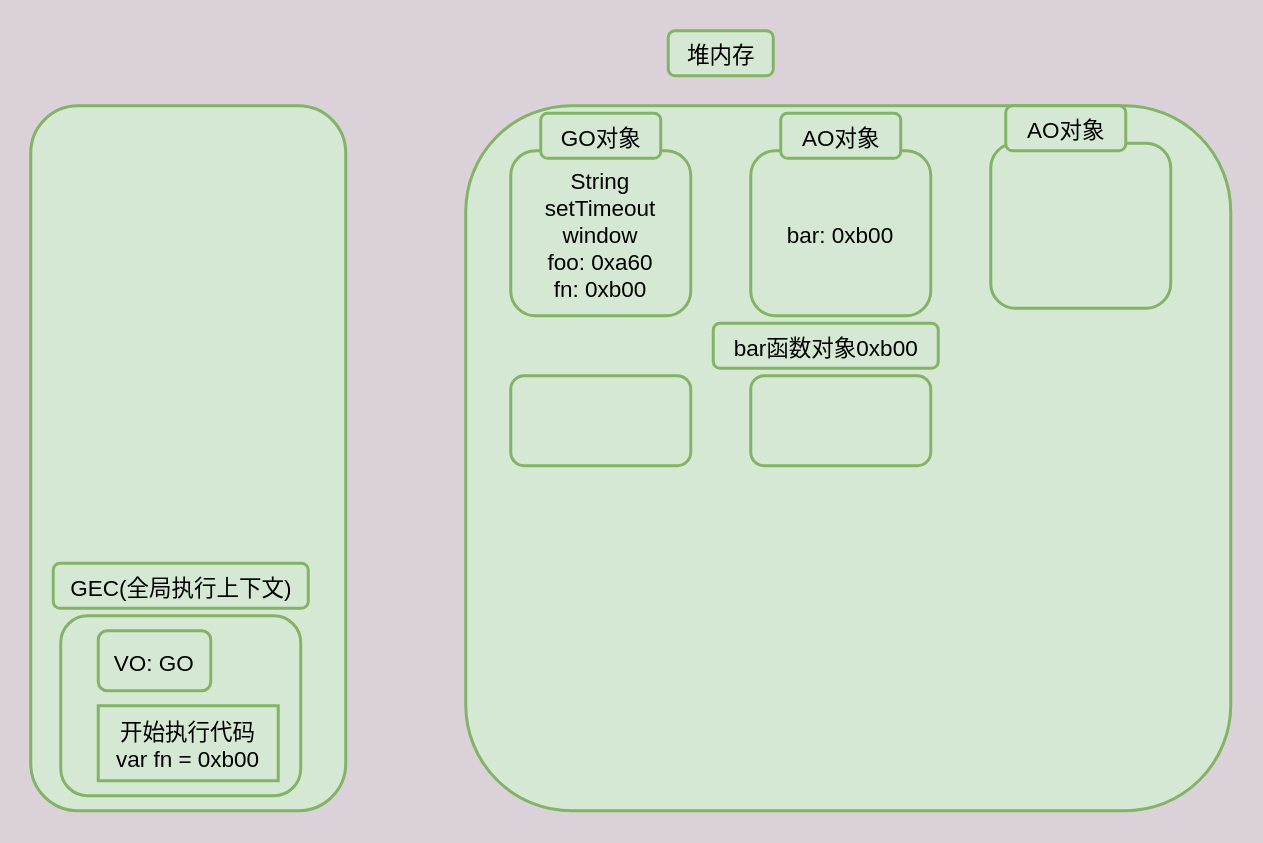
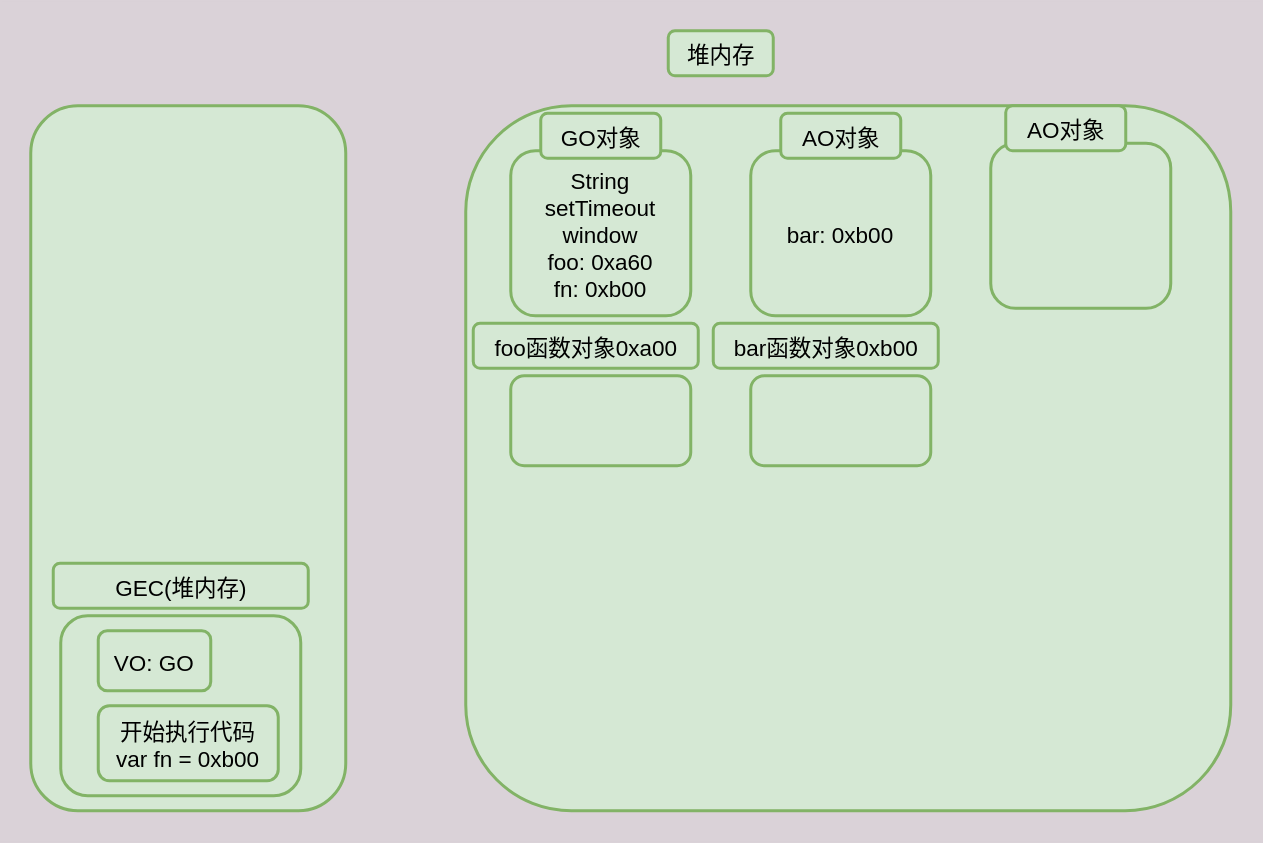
node "foo函数对象0xa00": added
node "GEC(全局执行上下文)": label "GEC(全局执行上下文)" -> "GEC(堆内存)"
node "开始执行代码var fn = 0xb00": shape rectangle -> rounded rectangle
